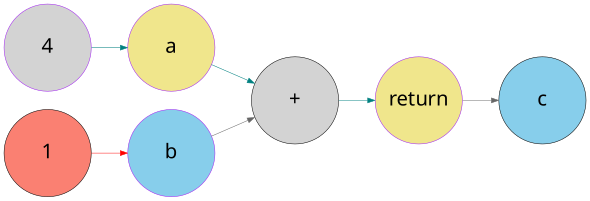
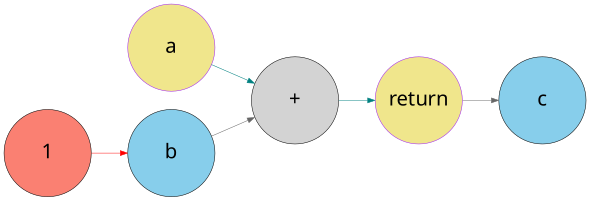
node "4": removed
node "b": color purple -> black
